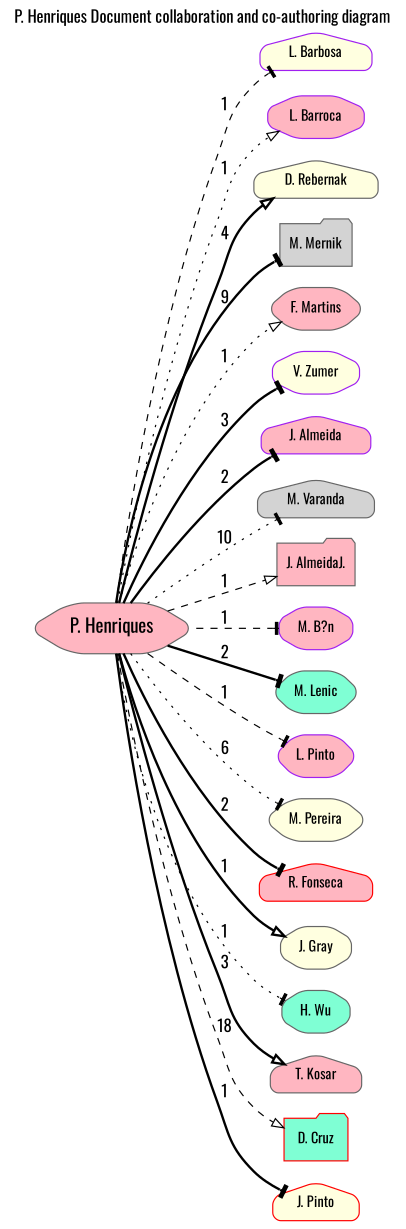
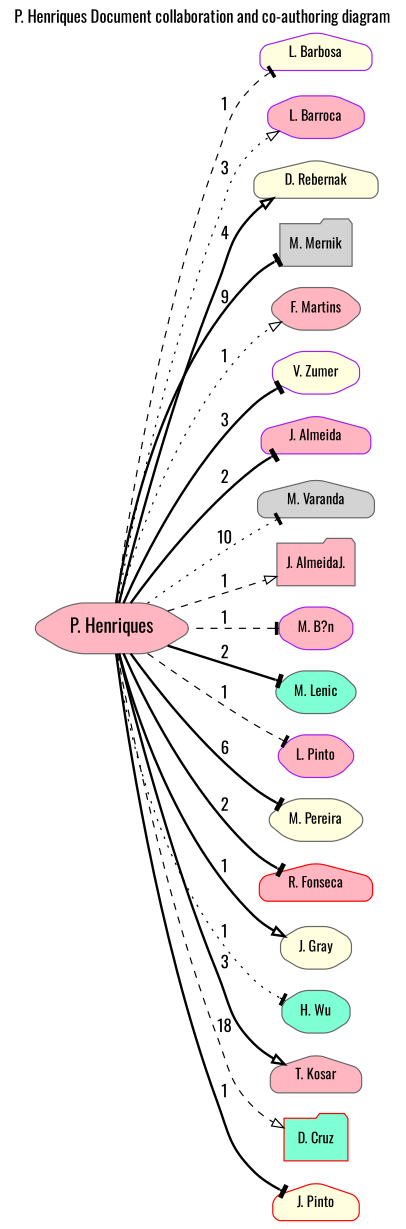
edge "P. Henriques" -> "L. Barroca": label "1" -> "3"
edge "P. Henriques" -> "M. Pereira": style dotted -> bold
